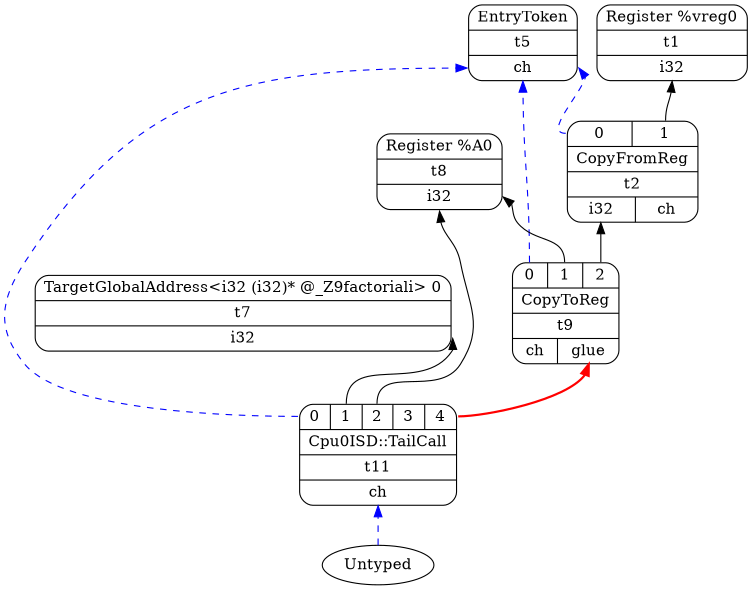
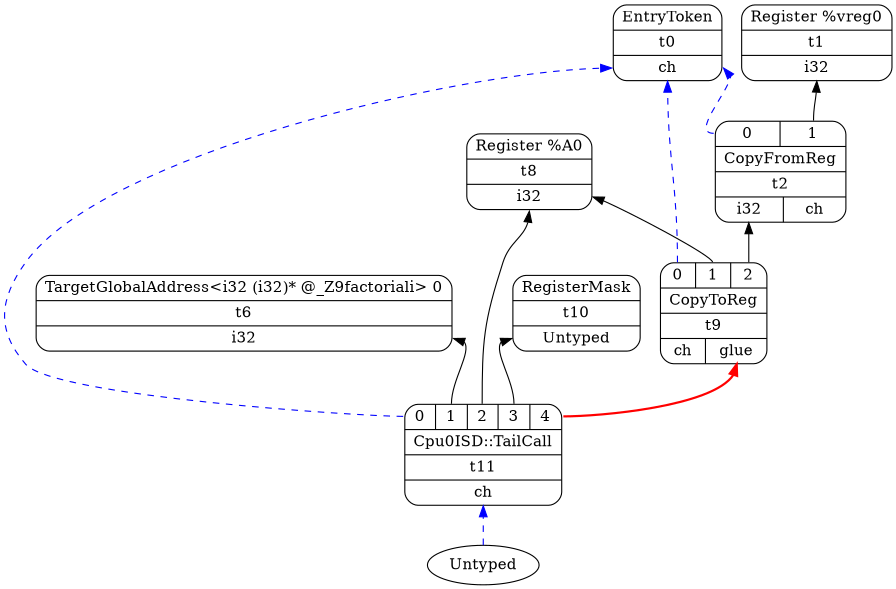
node "EntryToken": text "t5" -> "t0"
node "TargetGlobalAddress<i32 (i32)* @_Z9factoriali> 0": text "t7" -> "t6"
node "RegisterMask": added
